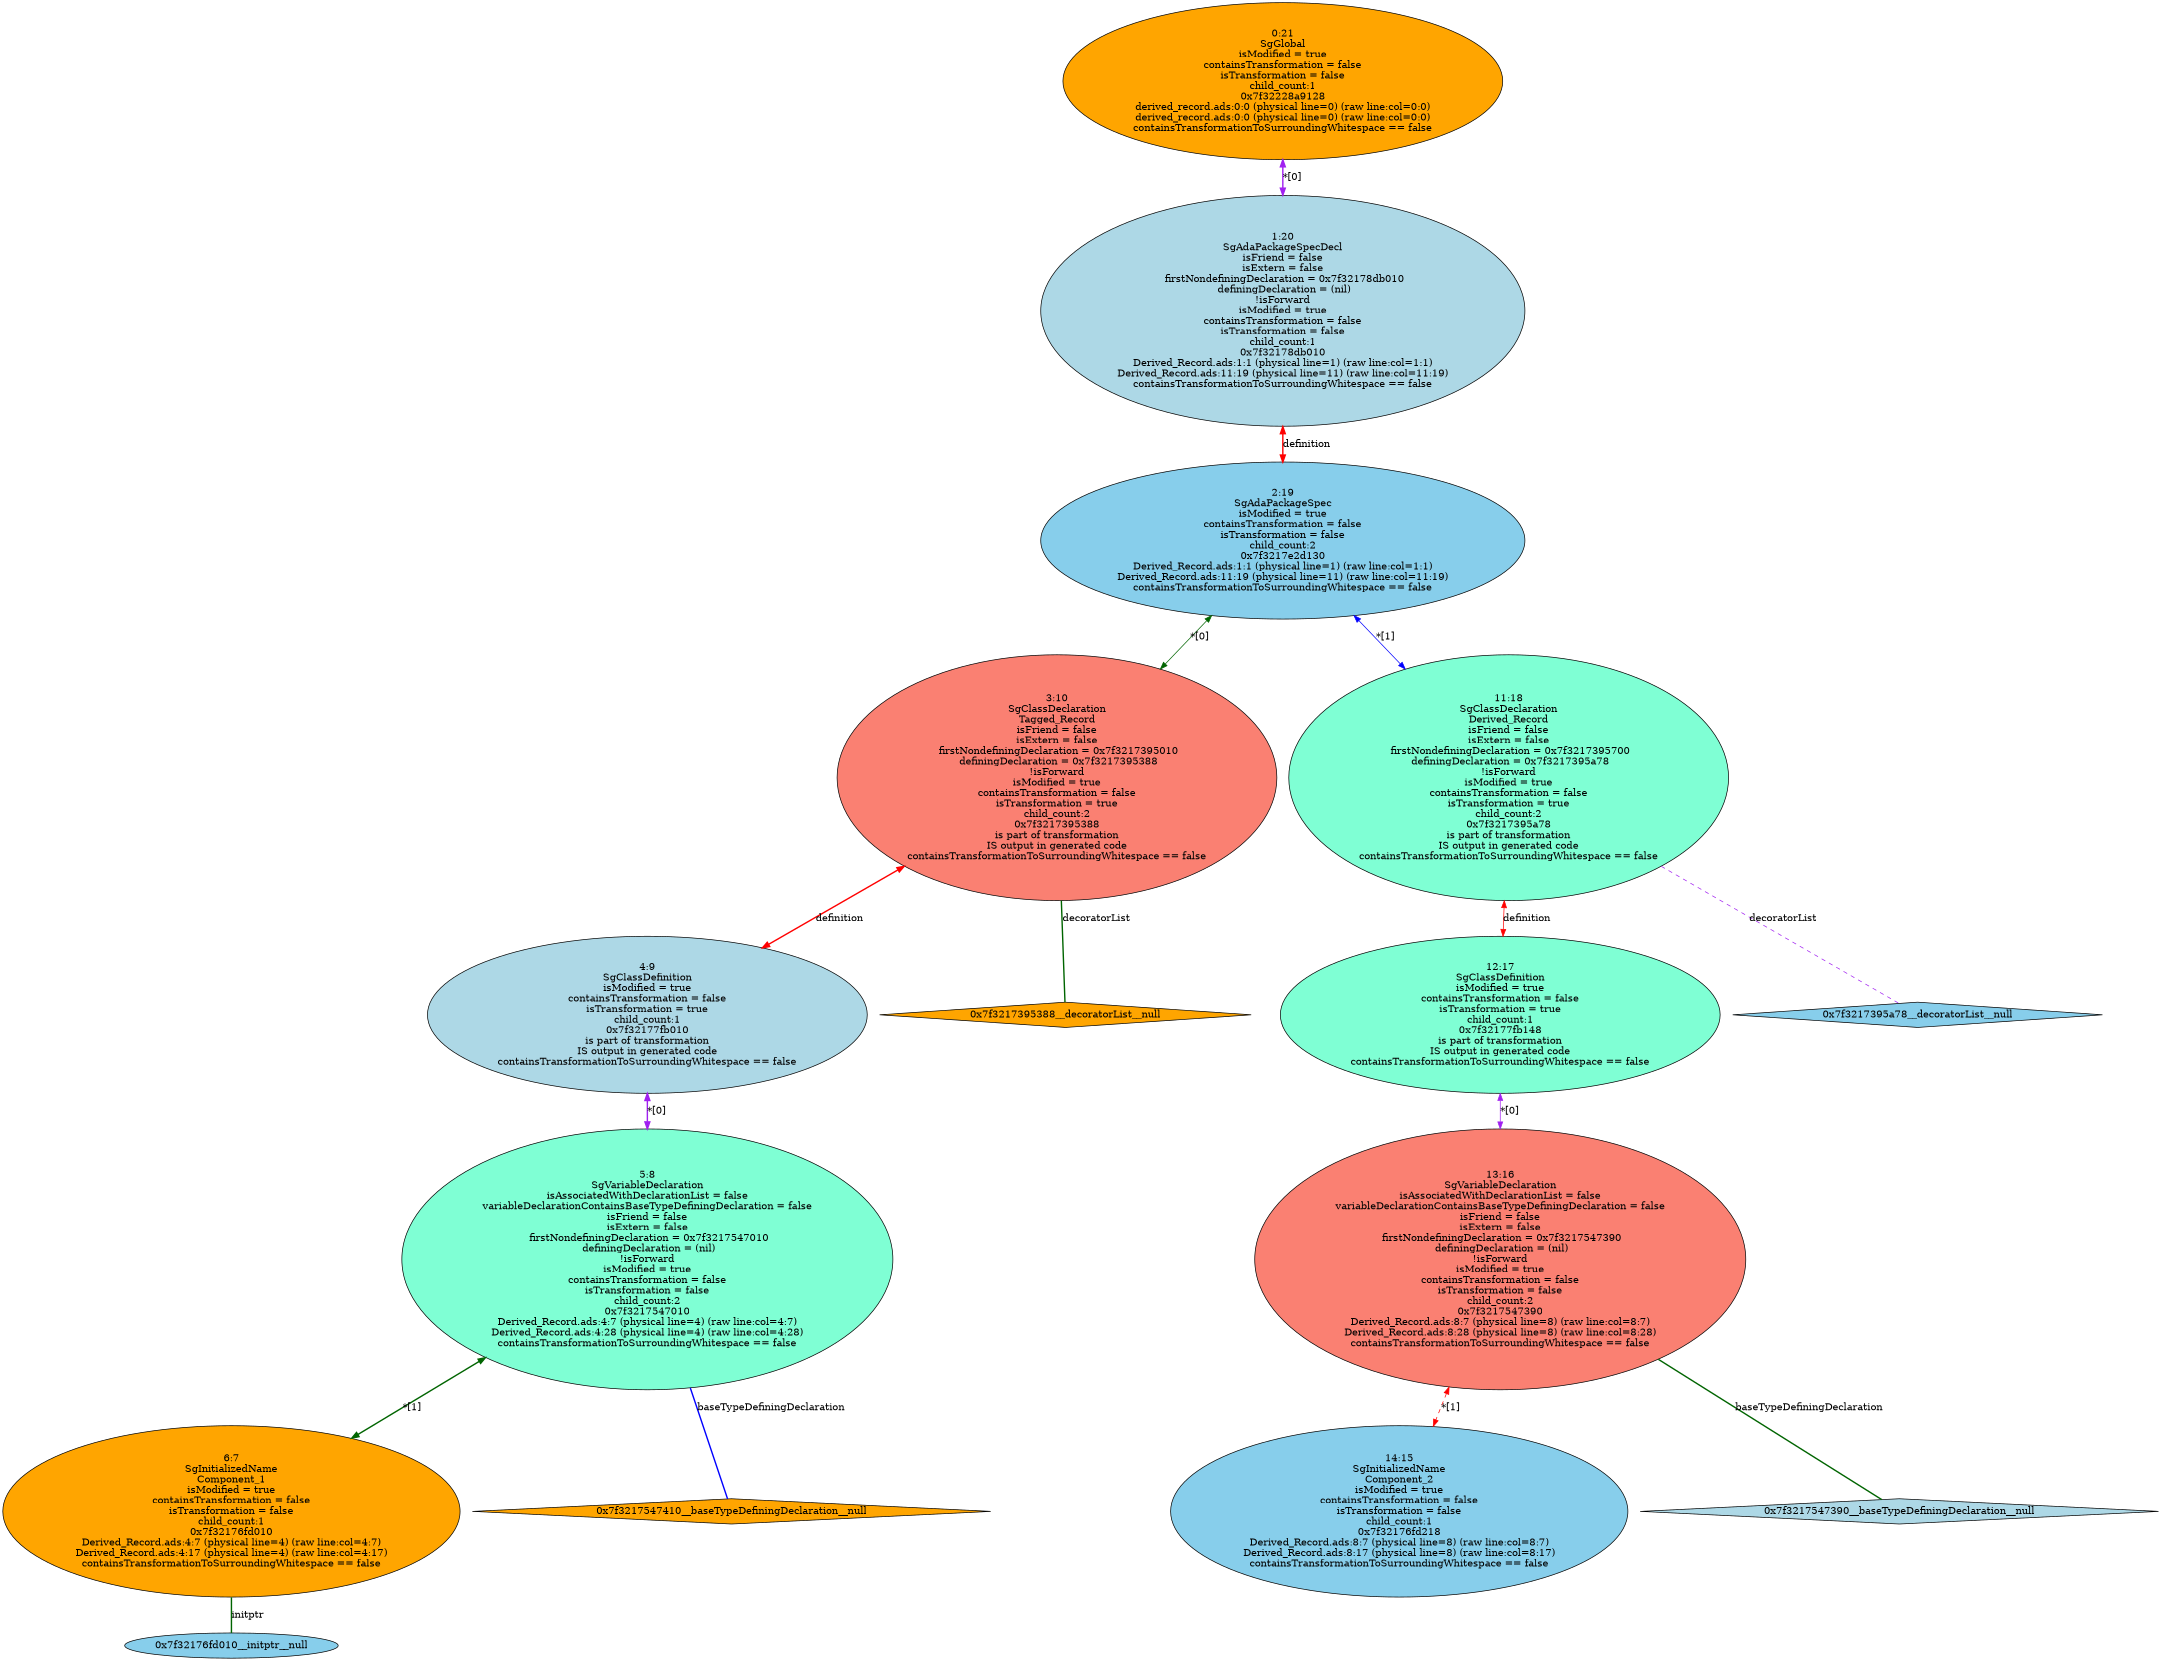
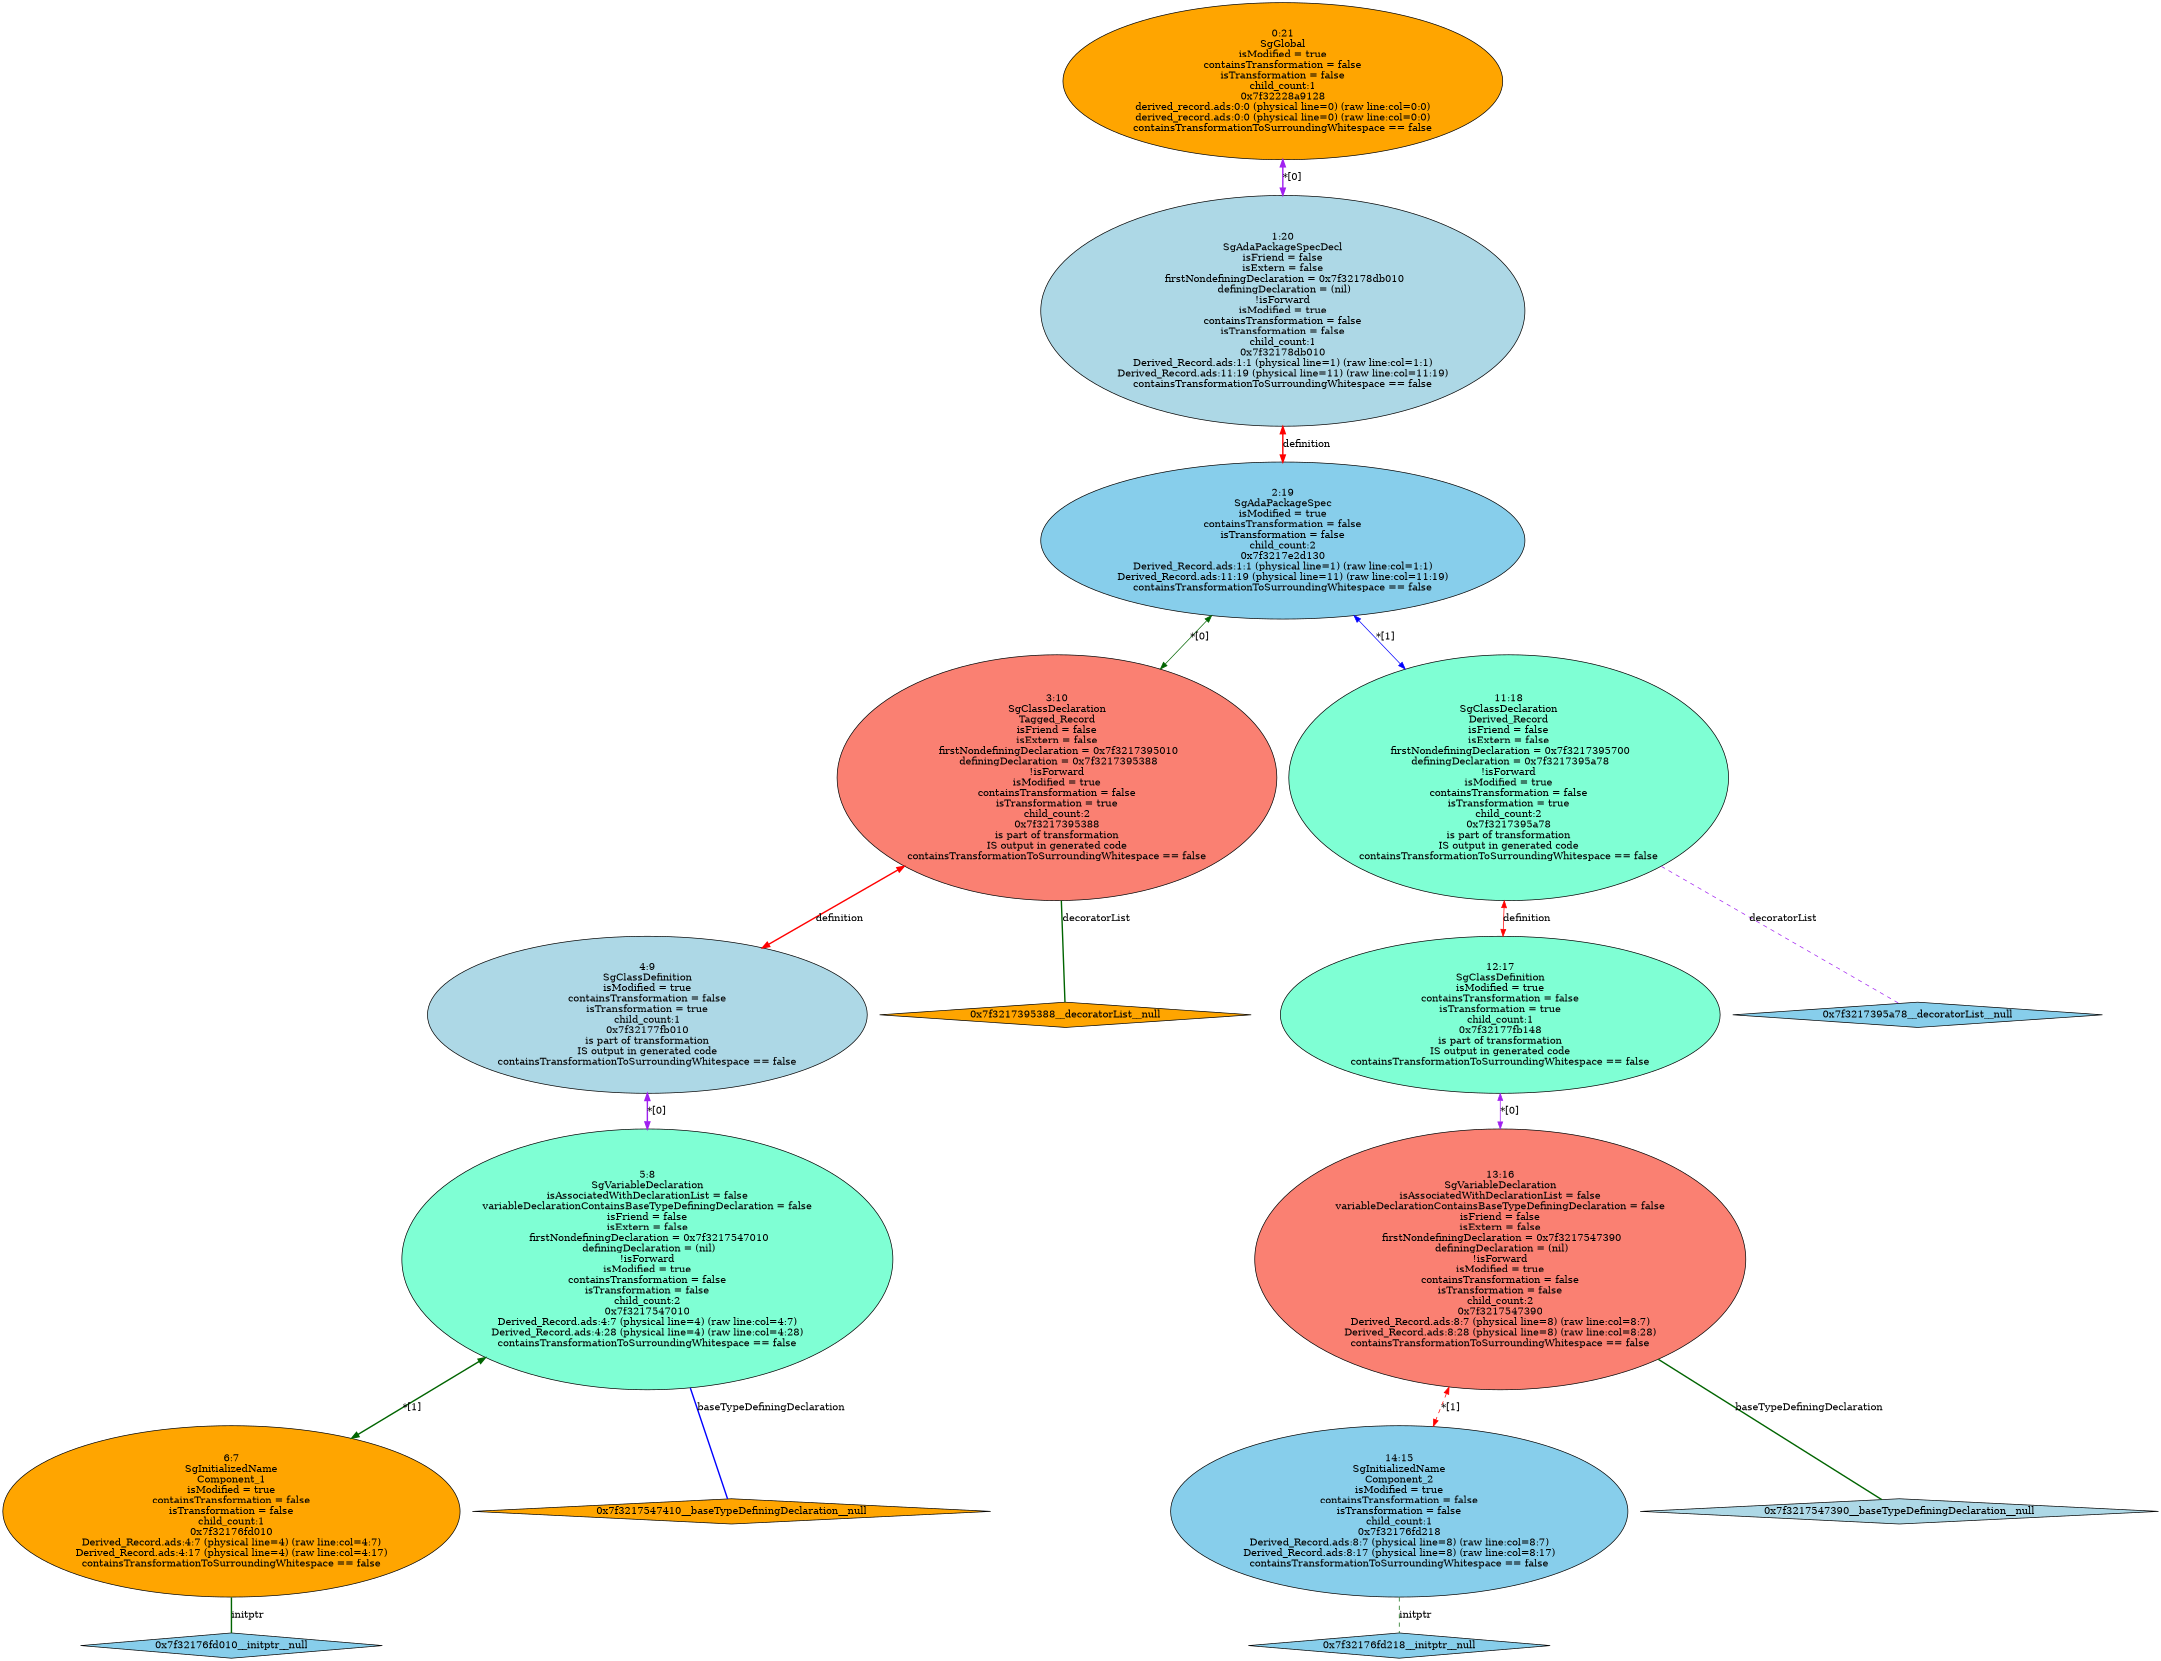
node "0x7f32176fd010__initptr__null": shape ellipse -> diamond
node "0x7f32176fd218__initptr__null": added
